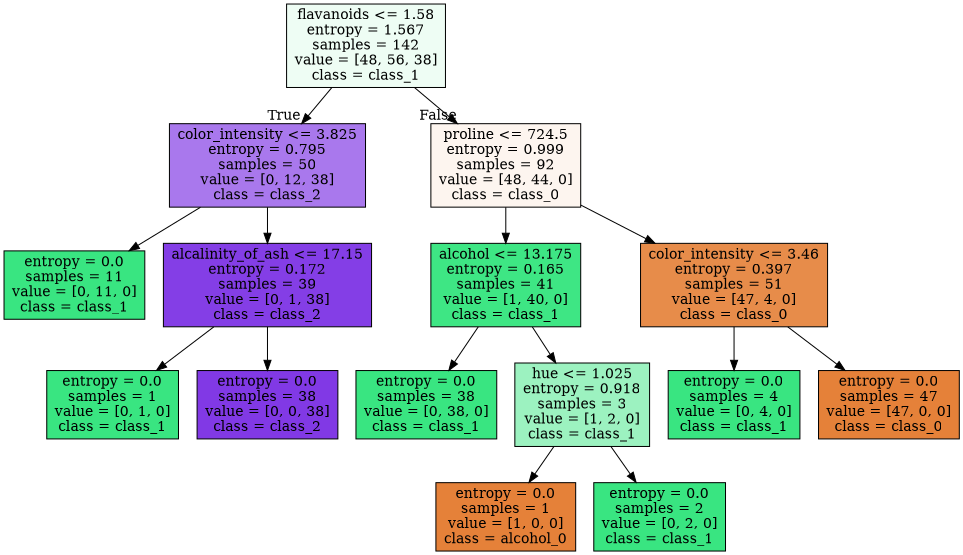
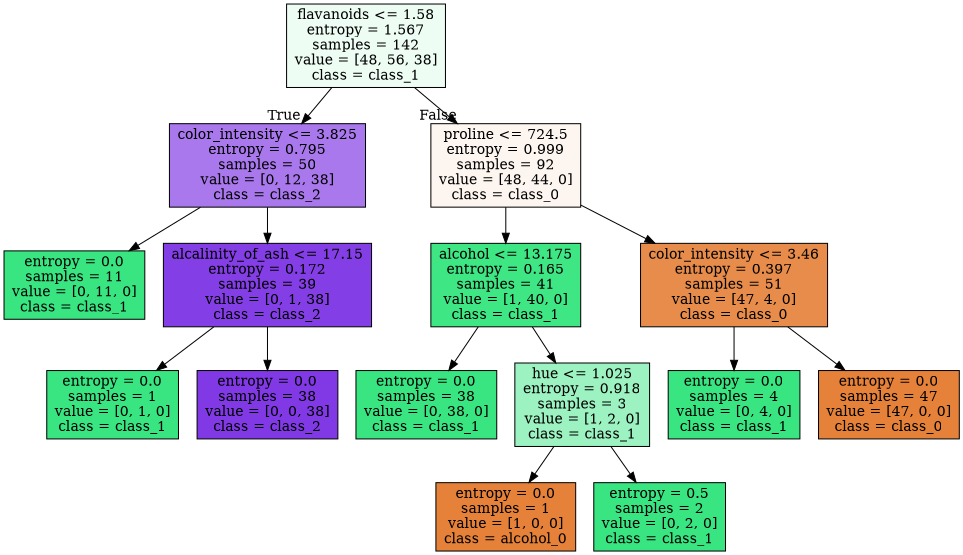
node "entropy = 0.0 samples = 2 value = [0, 2, 0] class = class_1": label "entropy = 0.0 samples = 2 value = [0, 2, 0] class = class_1" -> "entropy = 0.5 samples = 2 value = [0, 2, 0] class = class_1"
